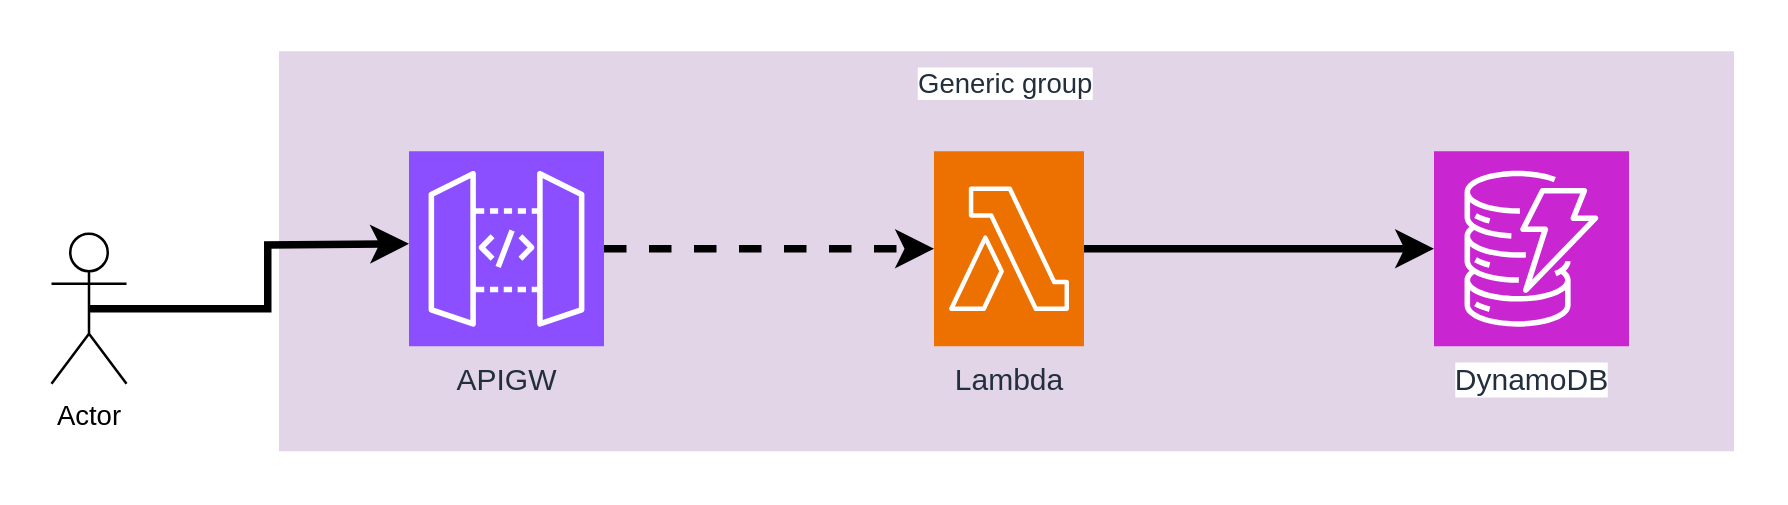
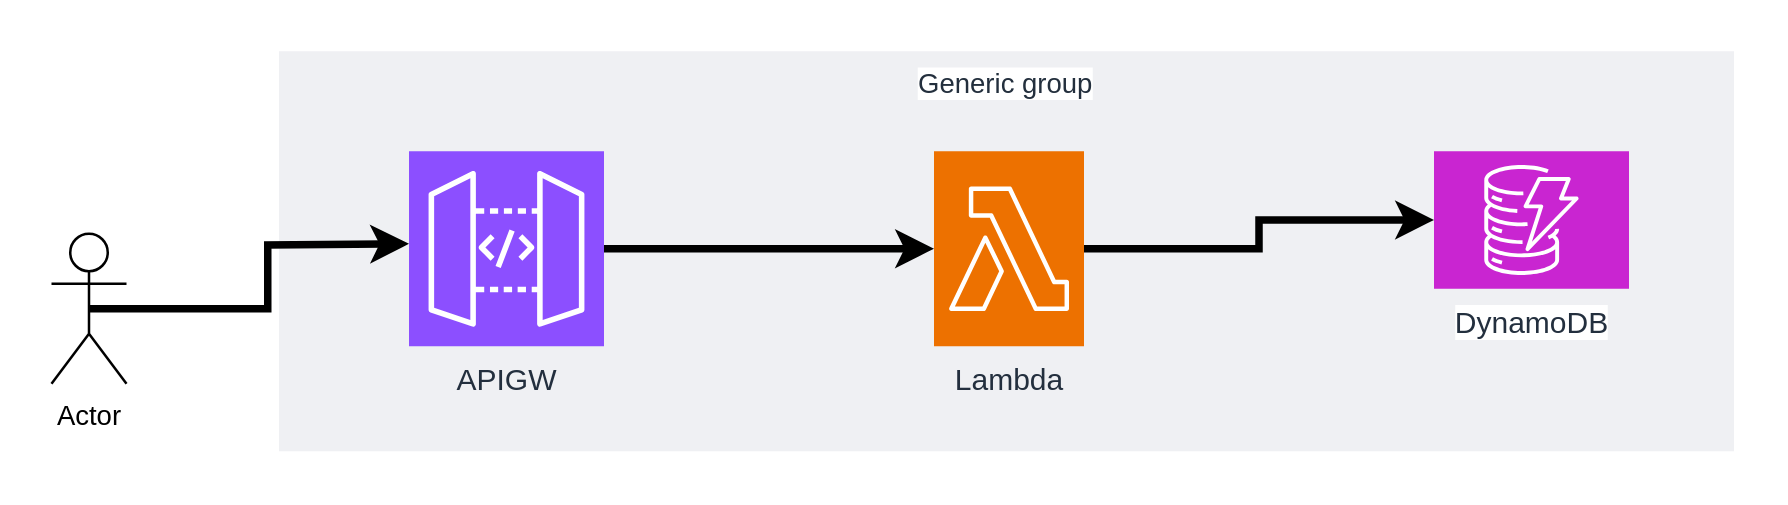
node "Generic group": fillcolor #e1d5e7 -> #eff0f3
edge "APIGW" -> "Lambda": style dashed -> solid
node "DynamoDB": size 195x195 -> 195x138
